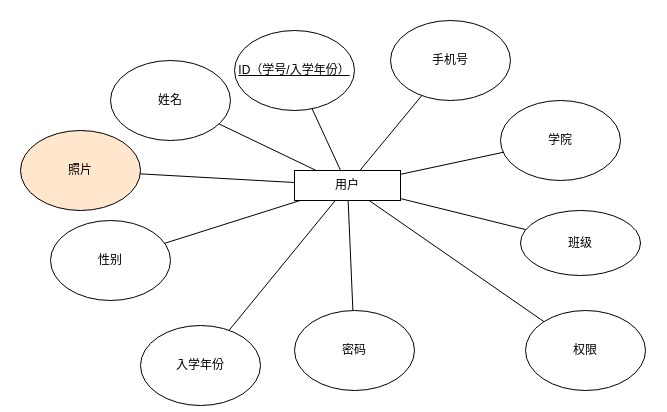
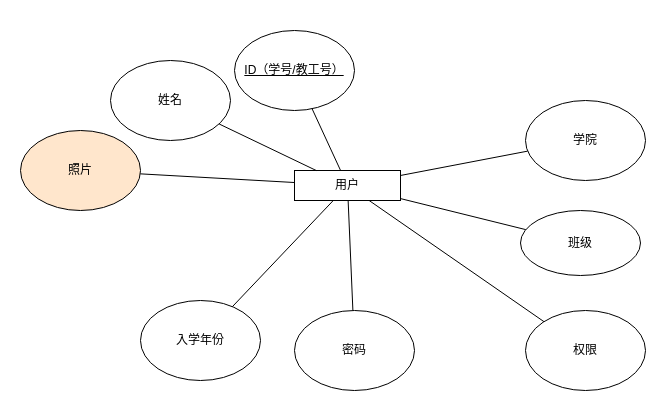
node "手机号": removed
node "ID（学号/入学年份）": label "ID（学号/入学年份）" -> "ID（学号/教工号）"
edge "手机号" -- "用户": removed
node "学院": moved (561, 141) -> (586, 141)
edge "用户" -- "性别": removed
node "性别": removed
node "入学年份": moved (201, 366) -> (201, 341)
